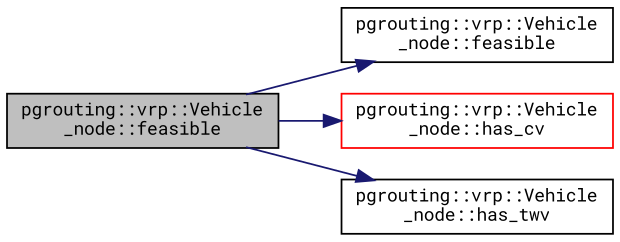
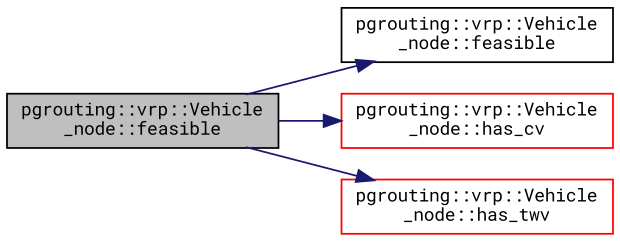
node "pgrouting::vrp::Vehicle _node::has_twv": color black -> red
